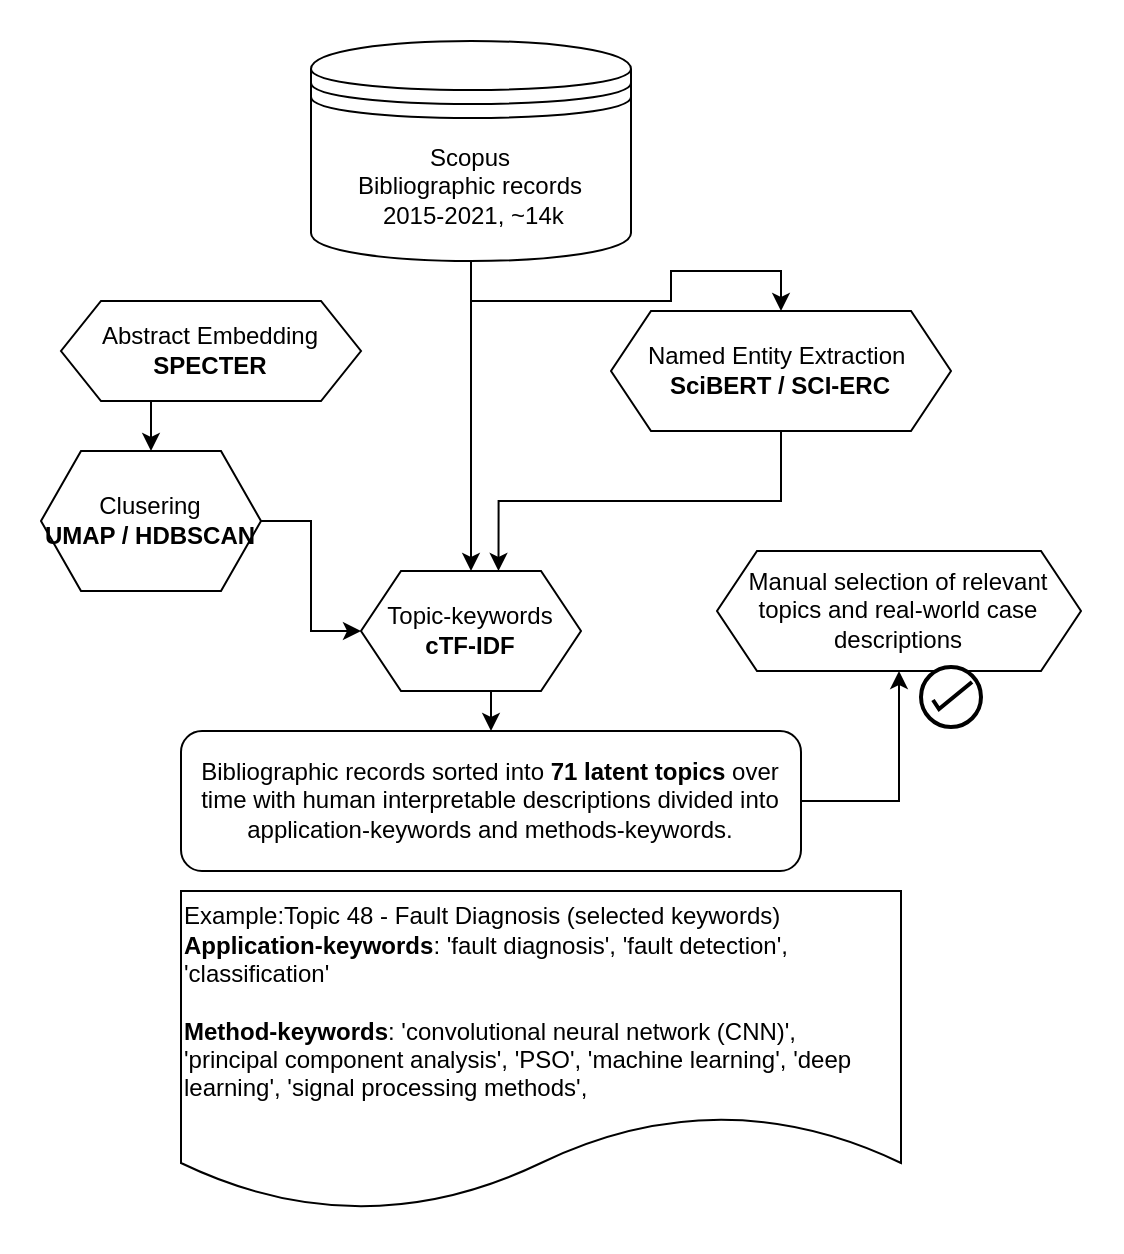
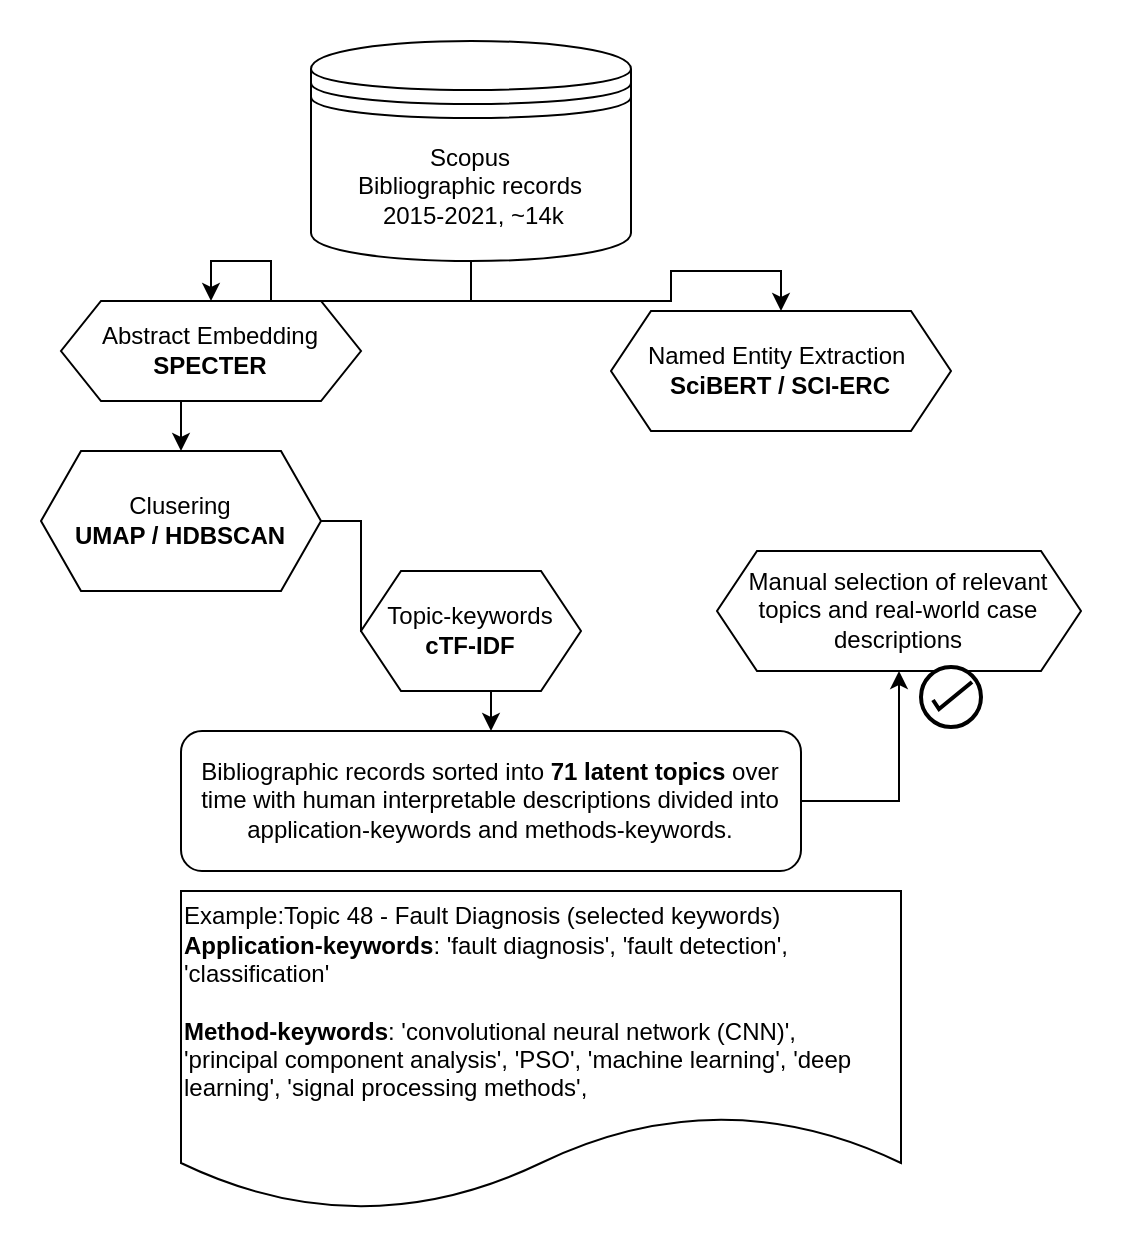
edge "Scopus Bibliographic records 2015-2021, ~14k" -> "Topic-keywords cTF-IDF": now "Scopus Bibliographic records 2015-2021, ~14k" -> "Abstract Embedding SPECTER"
edge "Named Entity Extraction SciBERT / SCI-ERC" -> "Topic-keywords cTF-IDF": removed
node "Clusering UMAP / HDBSCAN": size 220x140 -> 280x140
